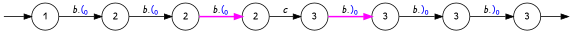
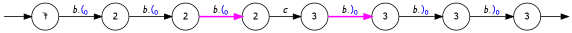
node "1": label "1" -> "7"
